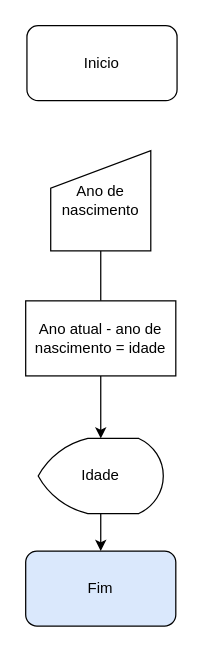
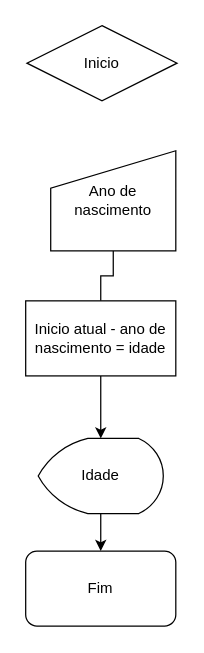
node "Inicio": shape rounded rectangle -> diamond
node "Ano de nascimento": size 100x100 -> 125x100
node "Ano atual - ano de nascimento = idade": label "Ano atual - ano de nascimento = idade" -> "Inicio atual - ano de nascimento = idade"
node "Fim": fillcolor #dae8fc -> #ffffff
